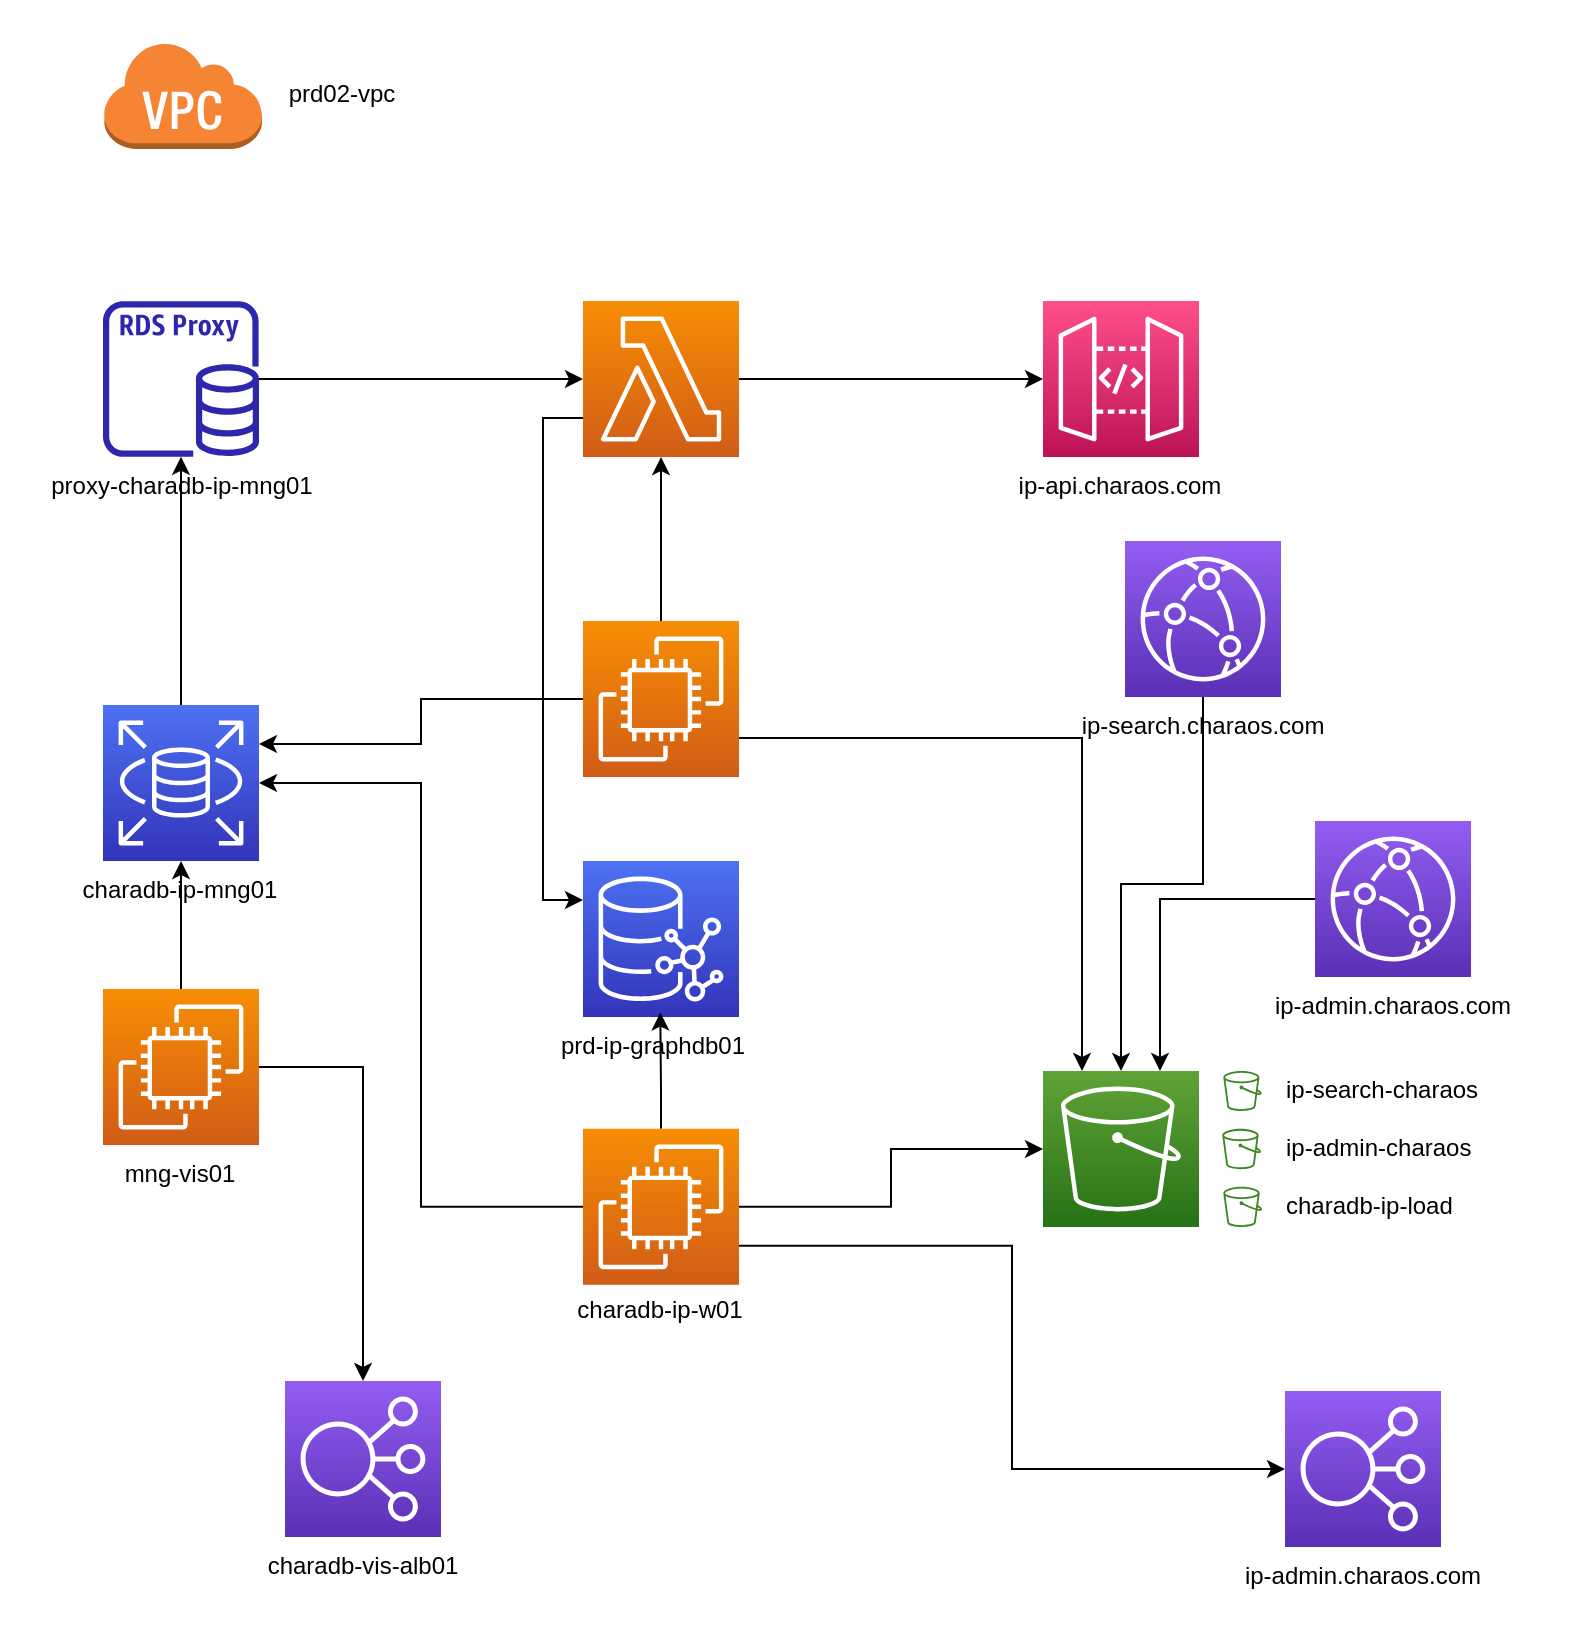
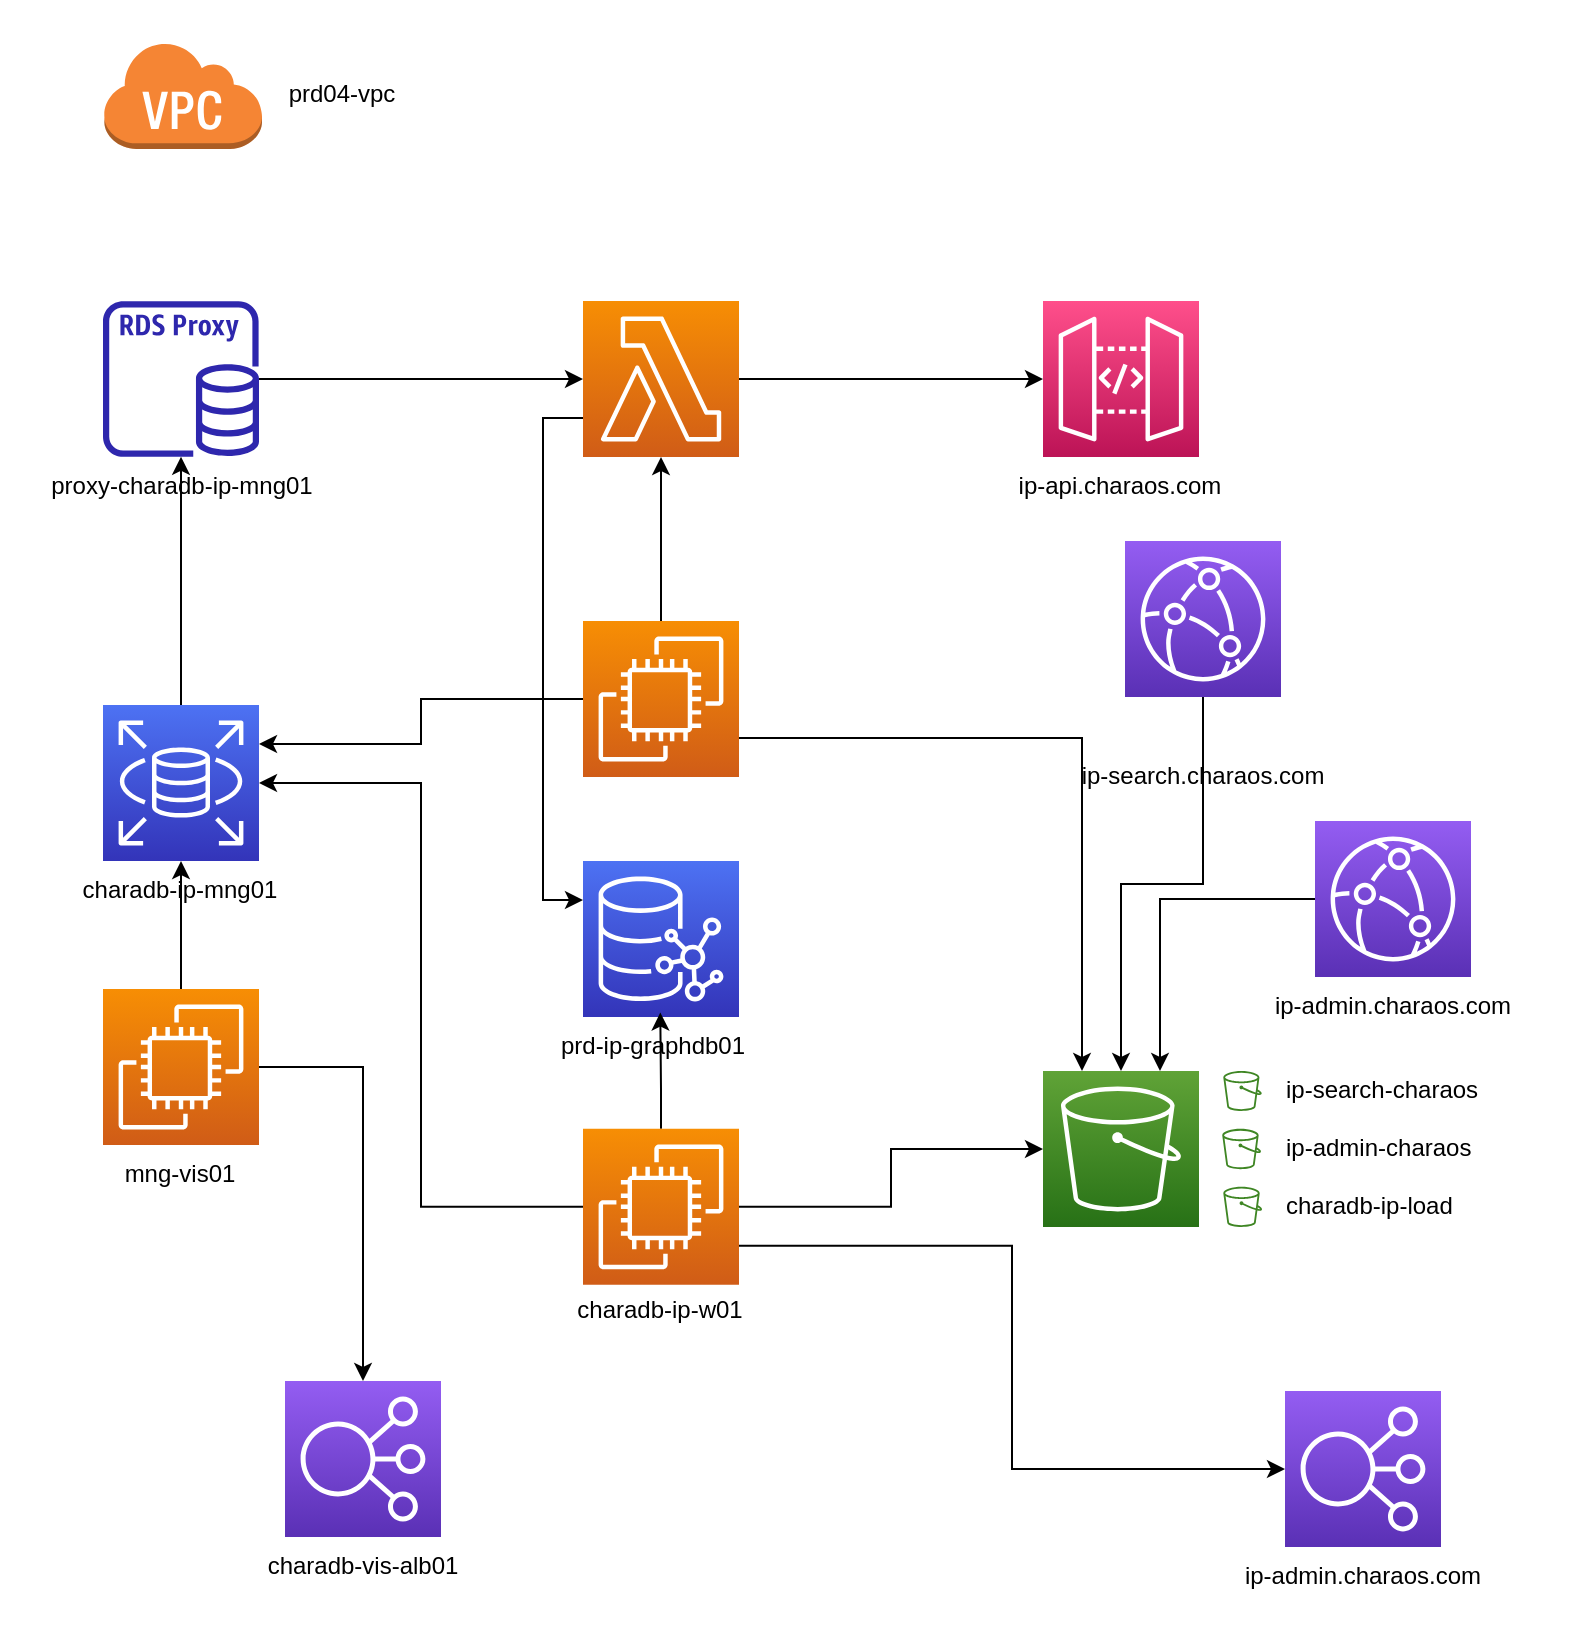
node "prd02-vpc": label "prd02-vpc" -> "prd04-vpc"
node "ip-search.charaos.com": moved (1203, 727) -> (1203, 777)
